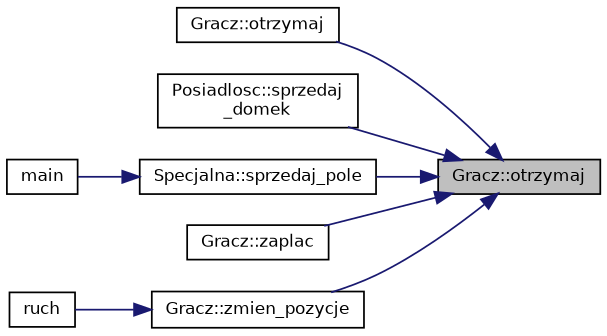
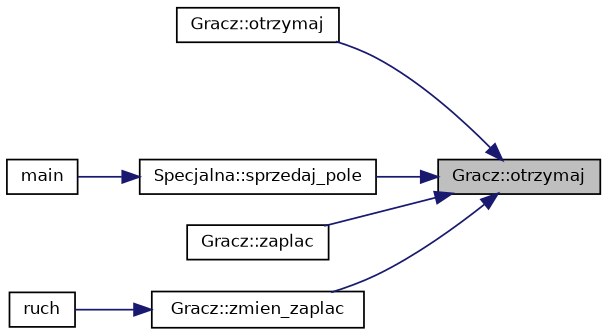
node "Posiadlosc::sprzedaj _domek": removed
node "Gracz::zmien_pozycje": label "Gracz::zmien_pozycje" -> "Gracz::zmien_zaplac"
